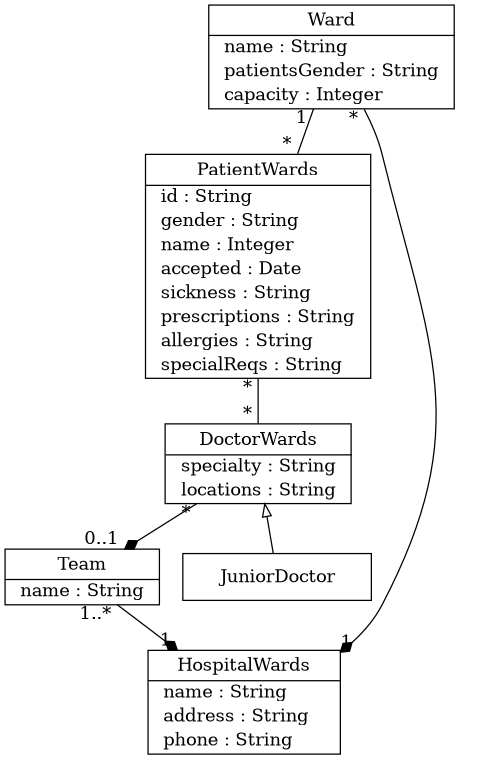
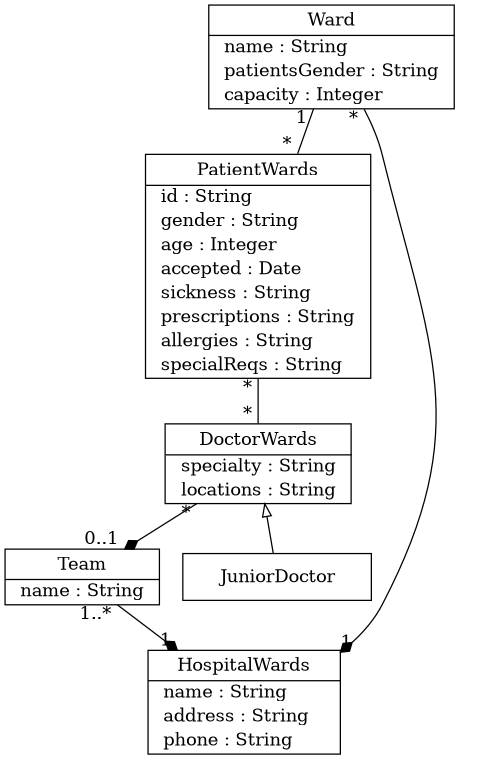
node "PatientWards": text "name : Integer" -> "age : Integer"
